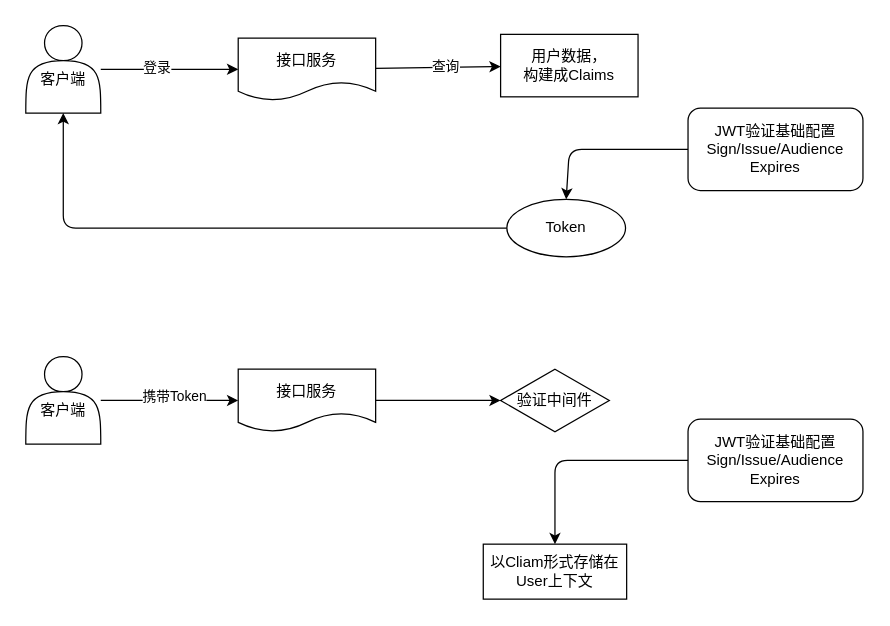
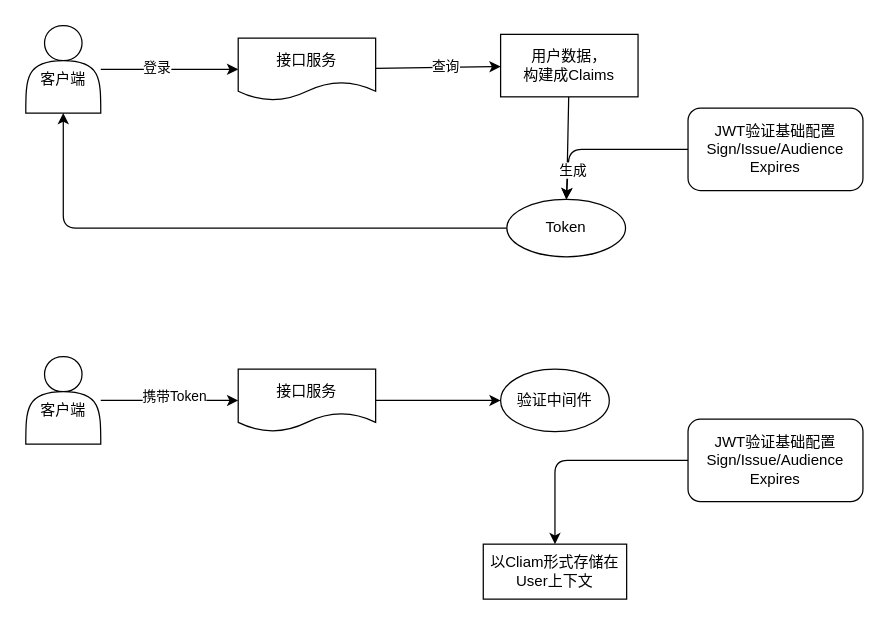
edge "用户数据， 构建成Claims" -> "Token": added, label "生成"
node "验证中间件": shape diamond -> ellipse
